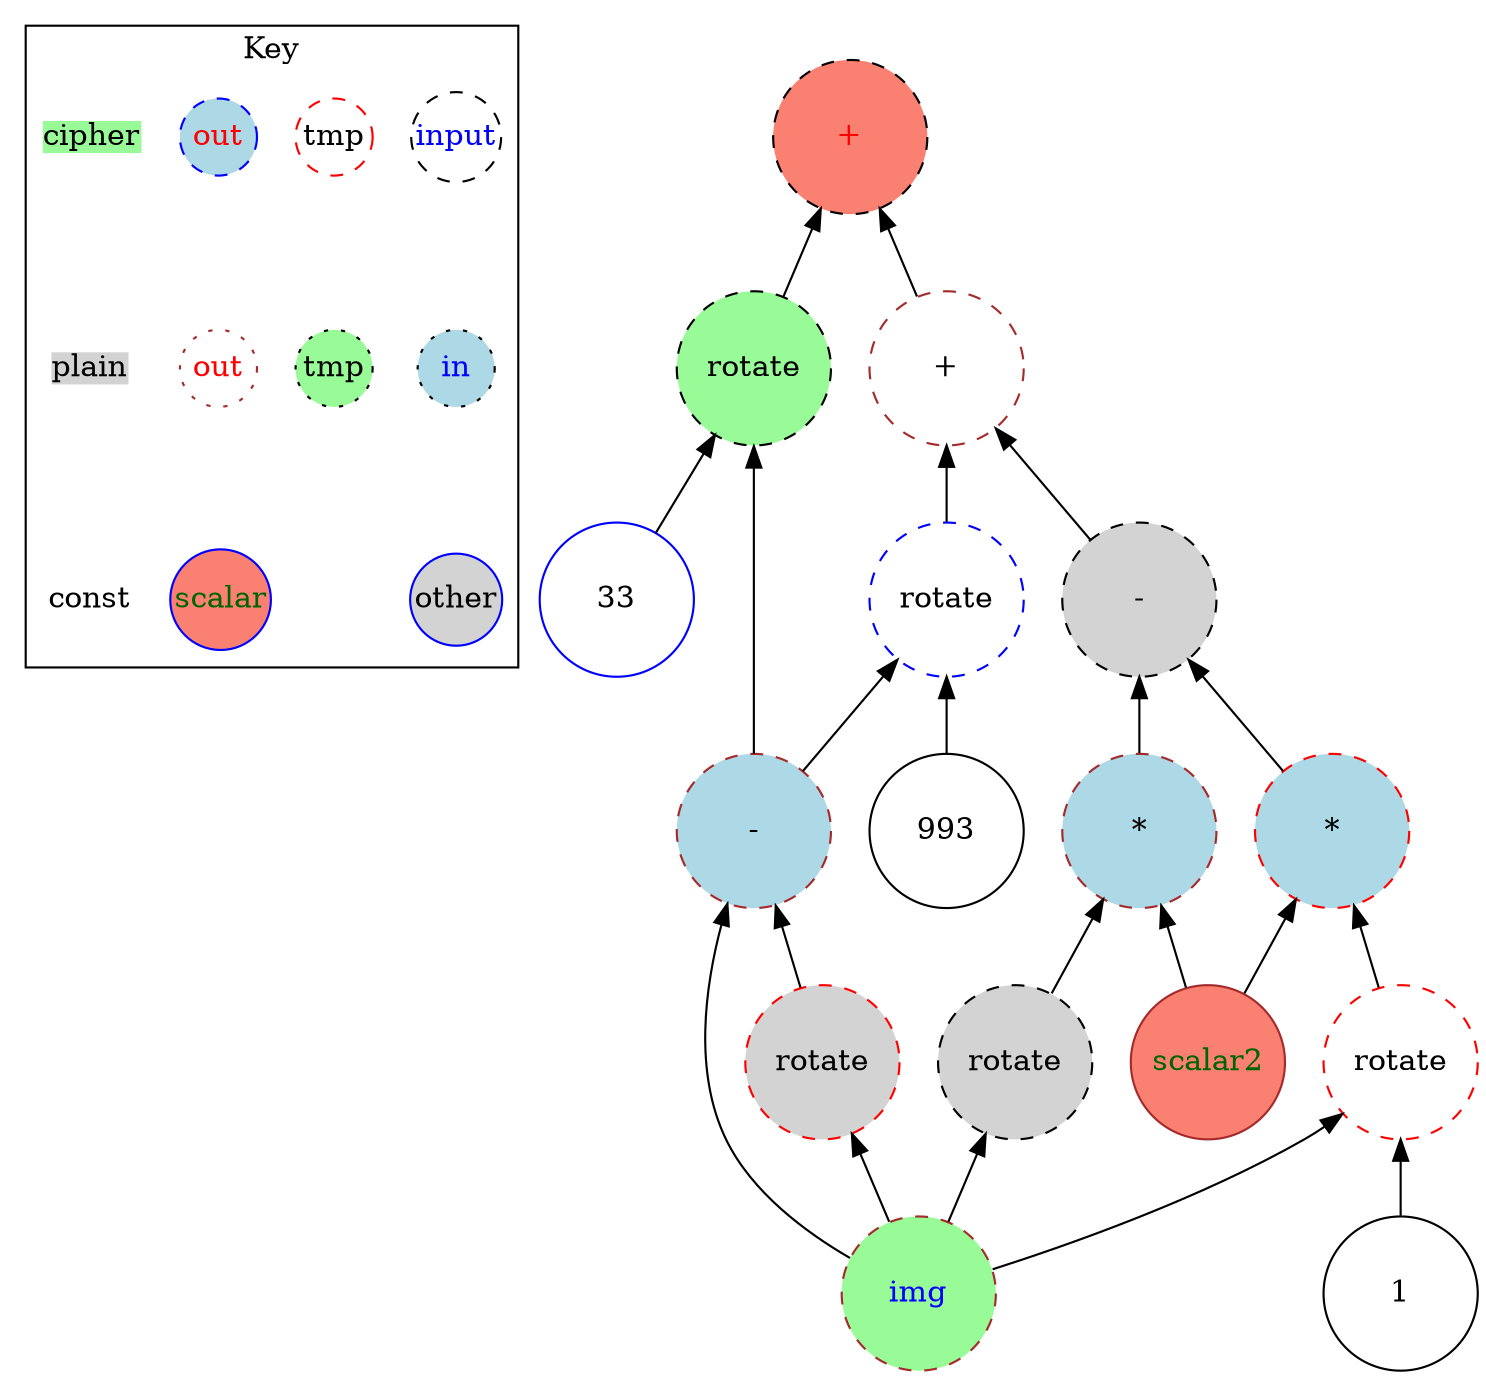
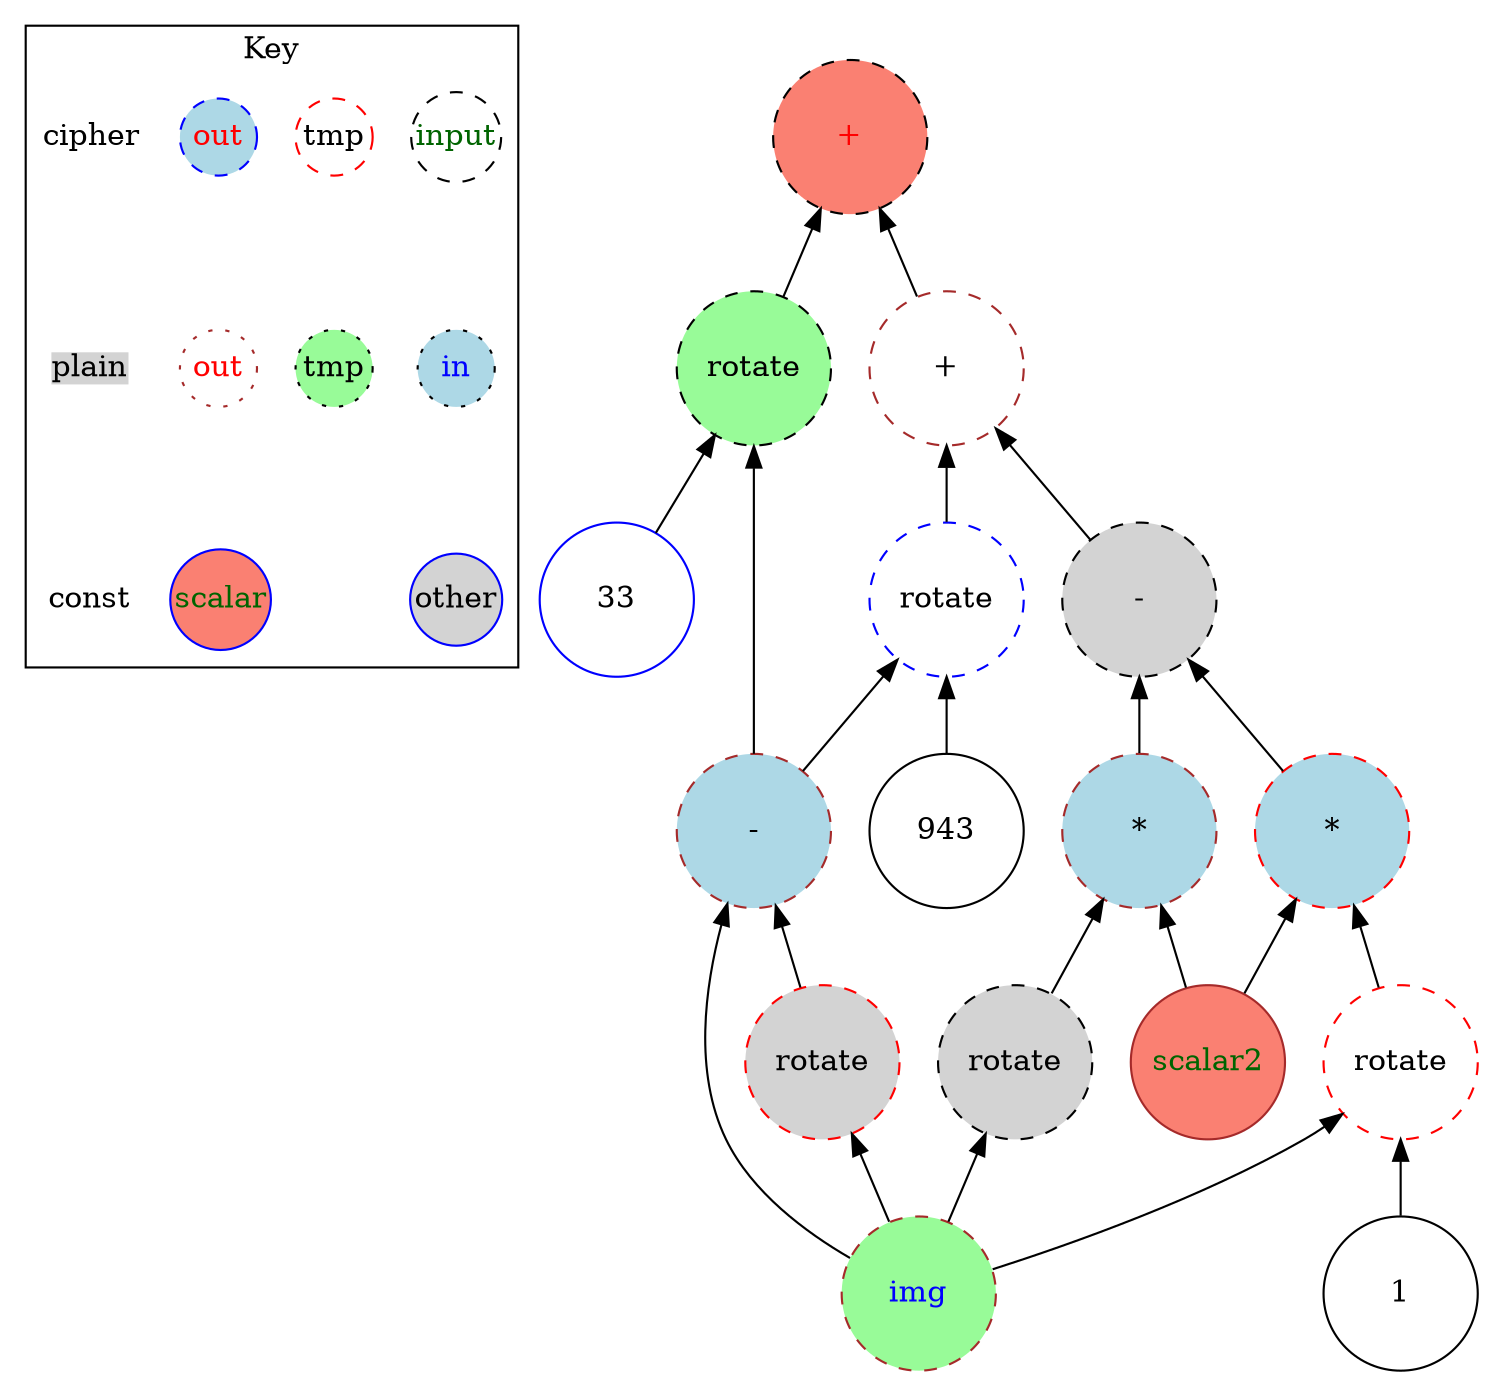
node "cipher": fillcolor palegreen -> white
node "input": fontcolor blue -> darkgreen
node "993": label "993" -> "943"
